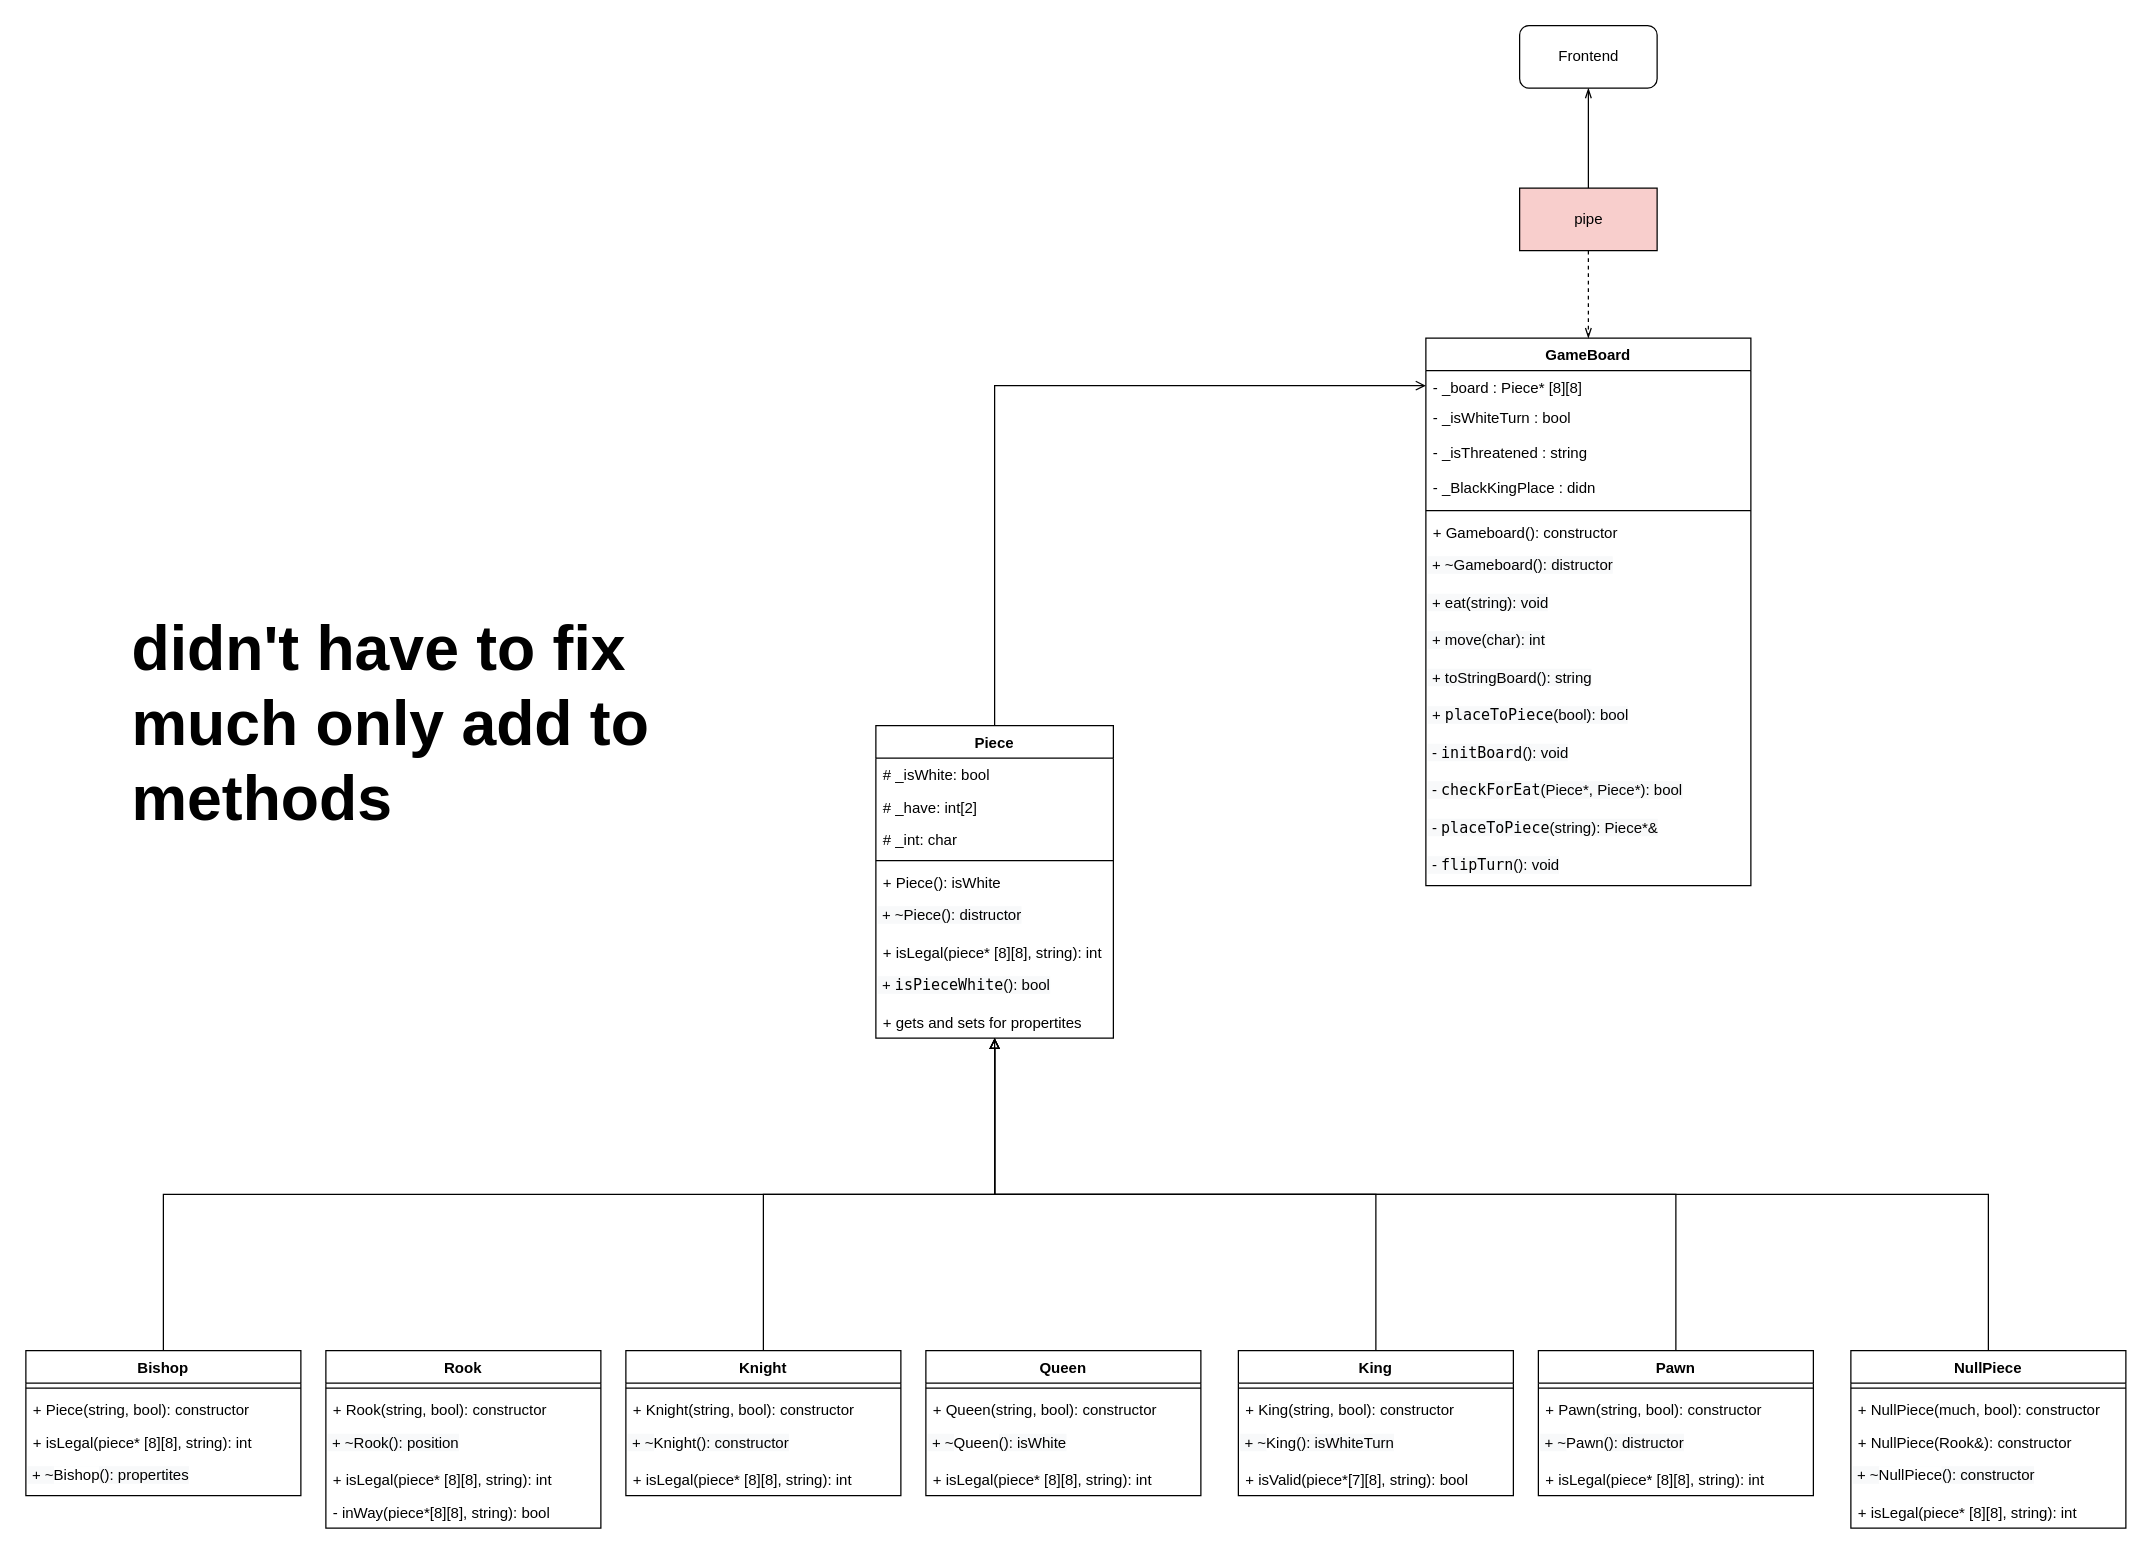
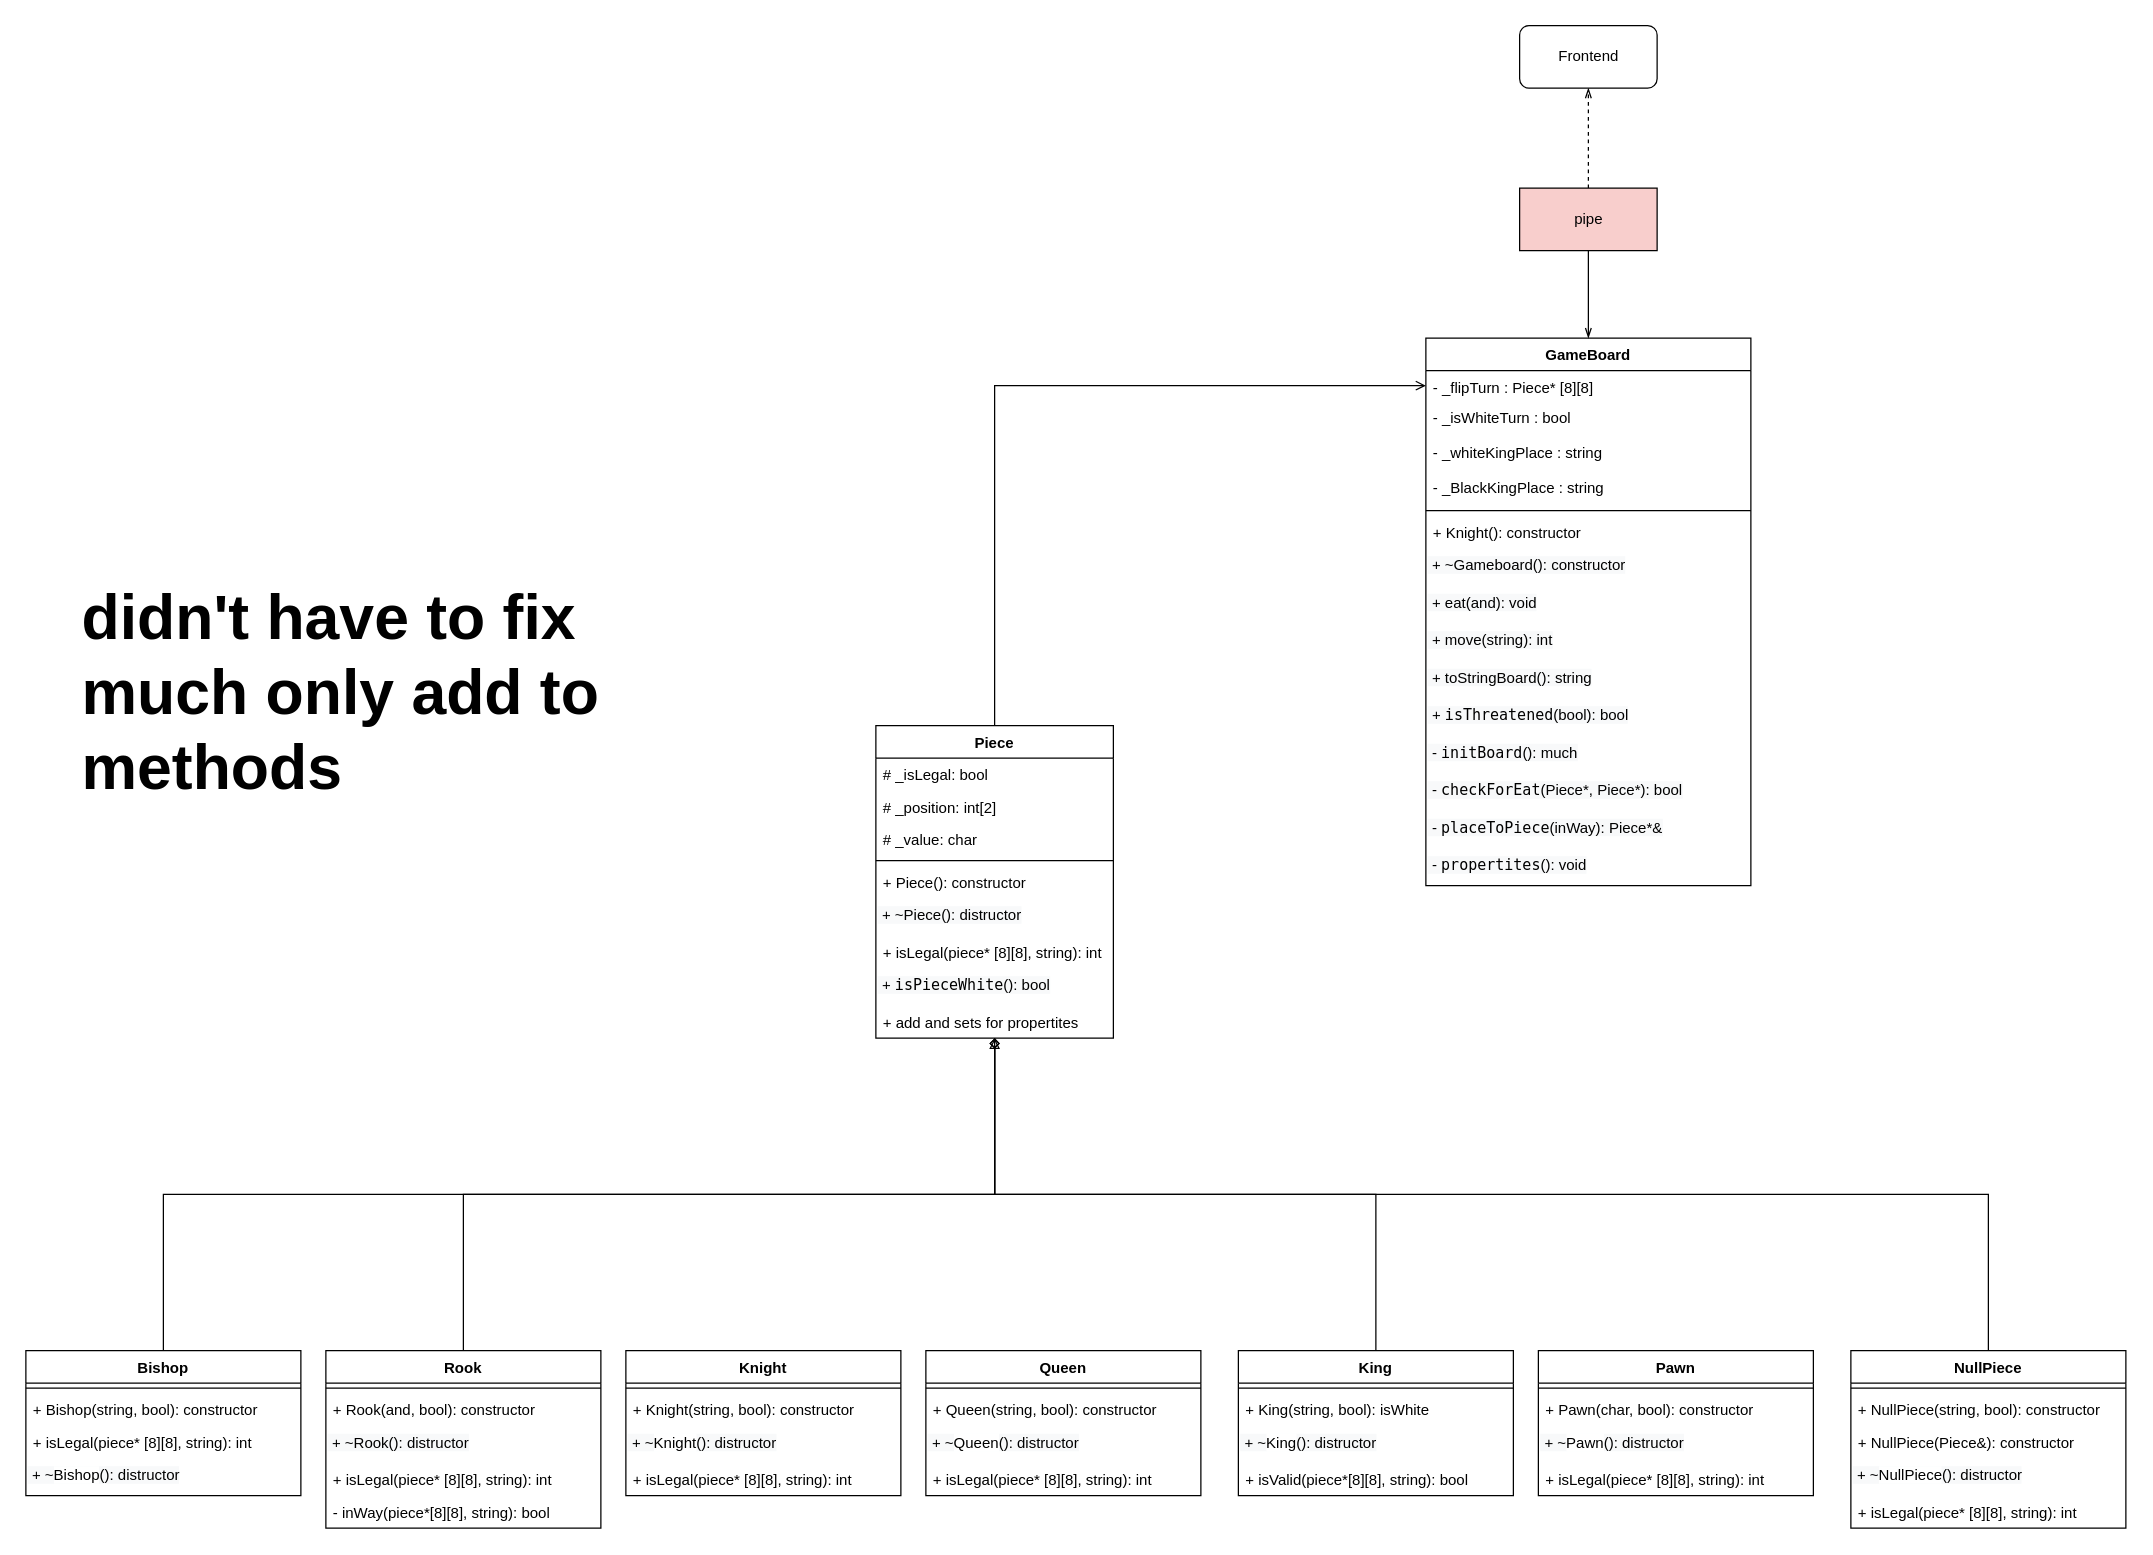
edge "pipe" -> "Frontend": style solid -> dashed
edge "pipe" -> "GameBoard": style dashed -> solid
node "- _board : Piece* [8][8]": label "- _board : Piece* [8][8]" -> "- _flipTurn : Piece* [8][8]"
node "- _isThreatened : string": label "- _isThreatened : string" -> "- _whiteKingPlace : string"
node "- _BlackKingPlace : didn": label "- _BlackKingPlace : didn" -> "- _BlackKingPlace : string"
node "+ Gameboard(): constructor": label "+ Gameboard(): constructor" -> "+ Knight(): constructor"
node "+ ~Gameboard(): distructor": label "+ ~Gameboard(): distructor" -> "+ ~Gameboard(): constructor"
node "+ eat(string): void": label "+ eat(string): void" -> "+ eat(and): void"
node "+ move(char): int": label "+ move(char): int" -> "+ move(string): int"
node "+ placeToPiece(bool): bool": label "+ placeToPiece(bool): bool" -> "+ isThreatened(bool): bool"
node "didn't have to fix much only add to methods": moved (457, 719) -> (407, 688)
node "- initBoard(): void": label "- initBoard(): void" -> "- initBoard(): much"
node "# _isWhite: bool": label "# _isWhite: bool" -> "# _isLegal: bool"
node "# _have: int[2]": label "# _have: int[2]" -> "# _position: int[2]"
node "- placeToPiece(string): Piece*&": label "- placeToPiece(string): Piece*&" -> "- placeToPiece(inWay): Piece*&"
node "# _int: char": label "# _int: char" -> "# _value: char"
node "- flipTurn(): void": label "- flipTurn(): void" -> "- propertites(): void"
node "+ Piece(): isWhite": label "+ Piece(): isWhite" -> "+ Piece(): constructor"
node "+ gets and sets for propertites": label "+ gets and sets for propertites" -> "+ add and sets for propertites"
edge "Bishop" -> "Piece": arrowhead block -> diamond
edge "NullPiece" -> "Piece": arrowhead block -> diamond
edge "Pawn" -> "Piece": removed
edge "Rook" -> "Piece": added
edge "Knight" -> "Piece": removed
node "+ Piece(string, bool): constructor": label "+ Piece(string, bool): constructor" -> "+ Bishop(string, bool): constructor"
node "+ Rook(string, bool): constructor": label "+ Rook(string, bool): constructor" -> "+ Rook(and, bool): constructor"
node "+ King(string, bool): constructor": label "+ King(string, bool): constructor" -> "+ King(string, bool): isWhite"
node "+ Pawn(string, bool): constructor": label "+ Pawn(string, bool): constructor" -> "+ Pawn(char, bool): constructor"
node "+ NullPiece(much, bool): constructor": label "+ NullPiece(much, bool): constructor" -> "+ NullPiece(string, bool): constructor"
node "+ ~Rook(): position": label "+ ~Rook(): position" -> "+ ~Rook(): distructor"
node "+ ~Knight(): constructor": label "+ ~Knight(): constructor" -> "+ ~Knight(): distructor"
node "+ ~Queen(): isWhite": label "+ ~Queen(): isWhite" -> "+ ~Queen(): distructor"
node "+ ~King(): isWhiteTurn": label "+ ~King(): isWhiteTurn" -> "+ ~King(): distructor"
node "+ NullPiece(Rook&): constructor": label "+ NullPiece(Rook&): constructor" -> "+ NullPiece(Piece&): constructor"
node "+ ~Bishop(): propertites": label "+ ~Bishop(): propertites" -> "+ ~Bishop(): distructor"
node "+ ~NullPiece(): constructor": label "+ ~NullPiece(): constructor" -> "+ ~NullPiece(): distructor"
node "+ isValid(piece*[7][8], string): bool": label "+ isValid(piece*[7][8], string): bool" -> "+ isValid(piece*[8][8], string): bool"
